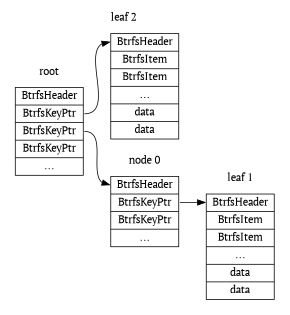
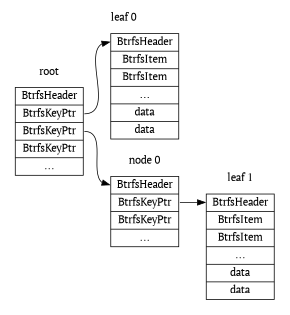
cluster "leaf 2": label "leaf 2" -> "leaf 0"
